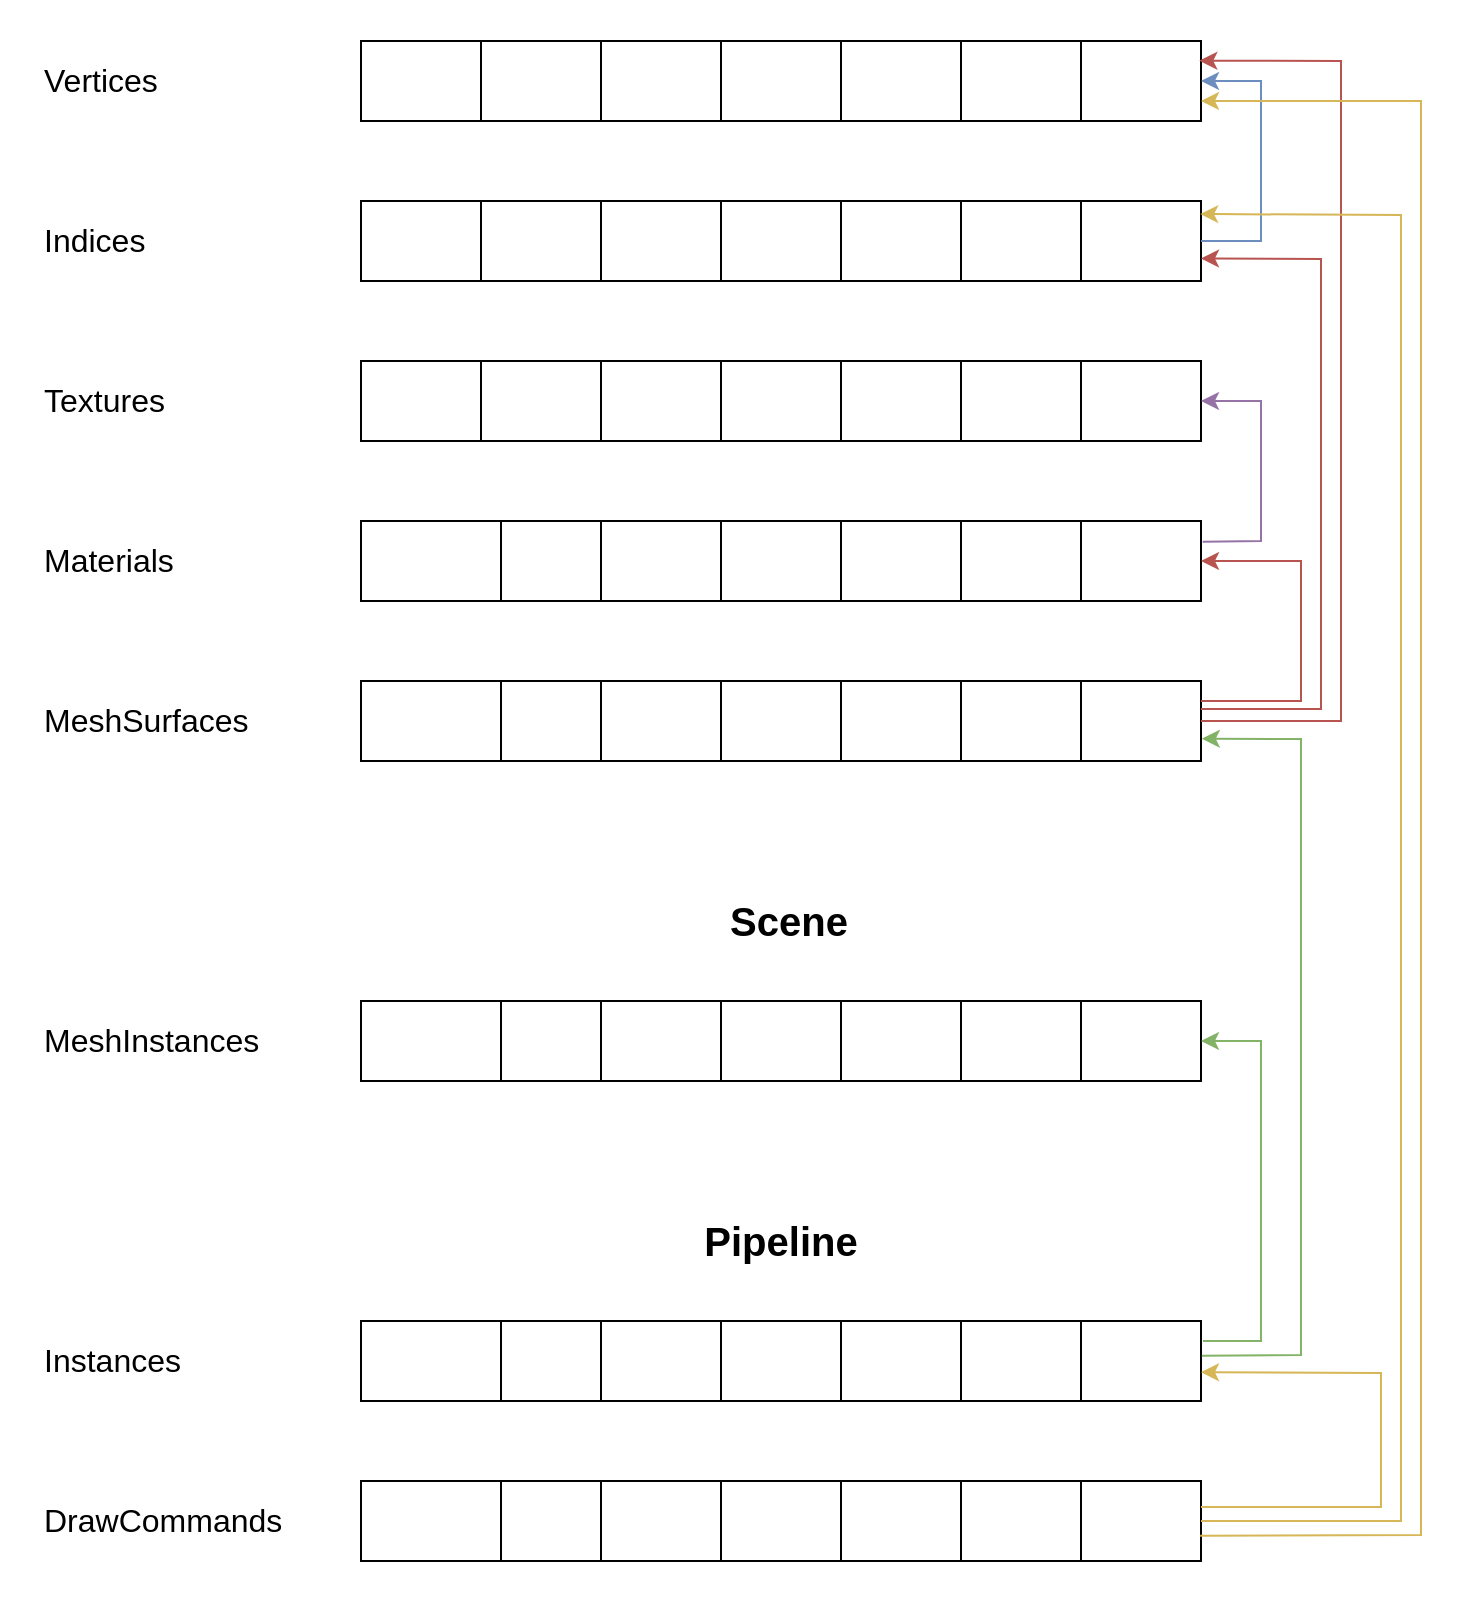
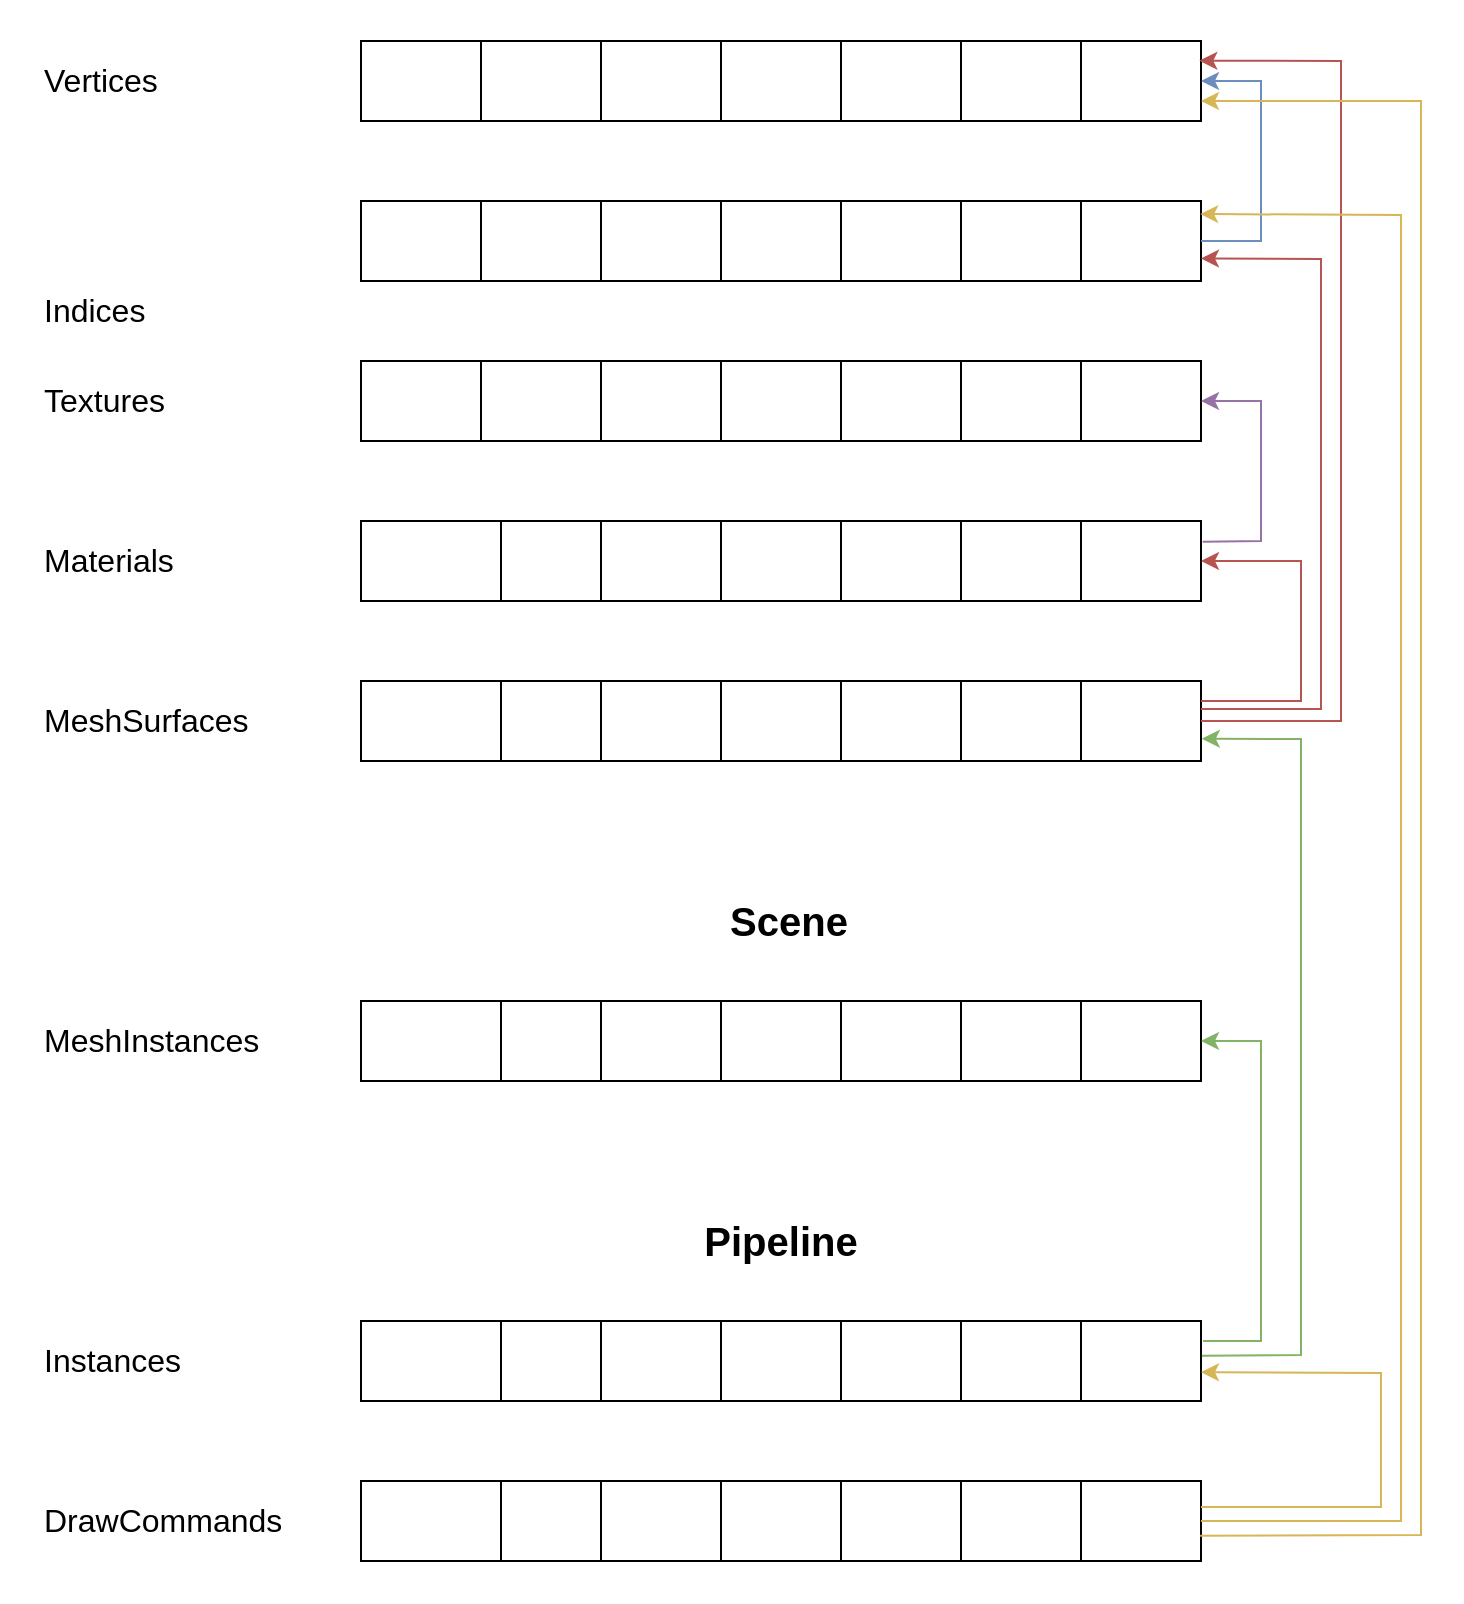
node "Indices": moved (101, 241) -> (101, 311)
